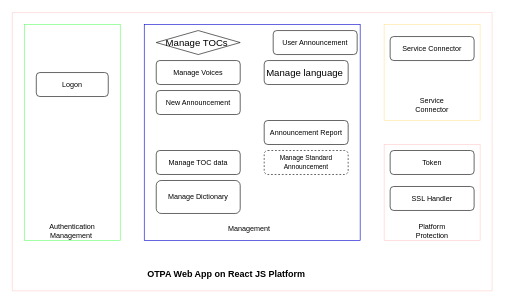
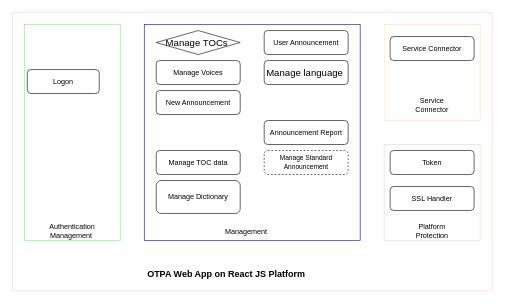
node "User Announcement": moved (315, 42) -> (306, 42)
node "Logon": moved (72, 84) -> (63, 81)
node "Management": moved (249, 228) -> (246, 231)
